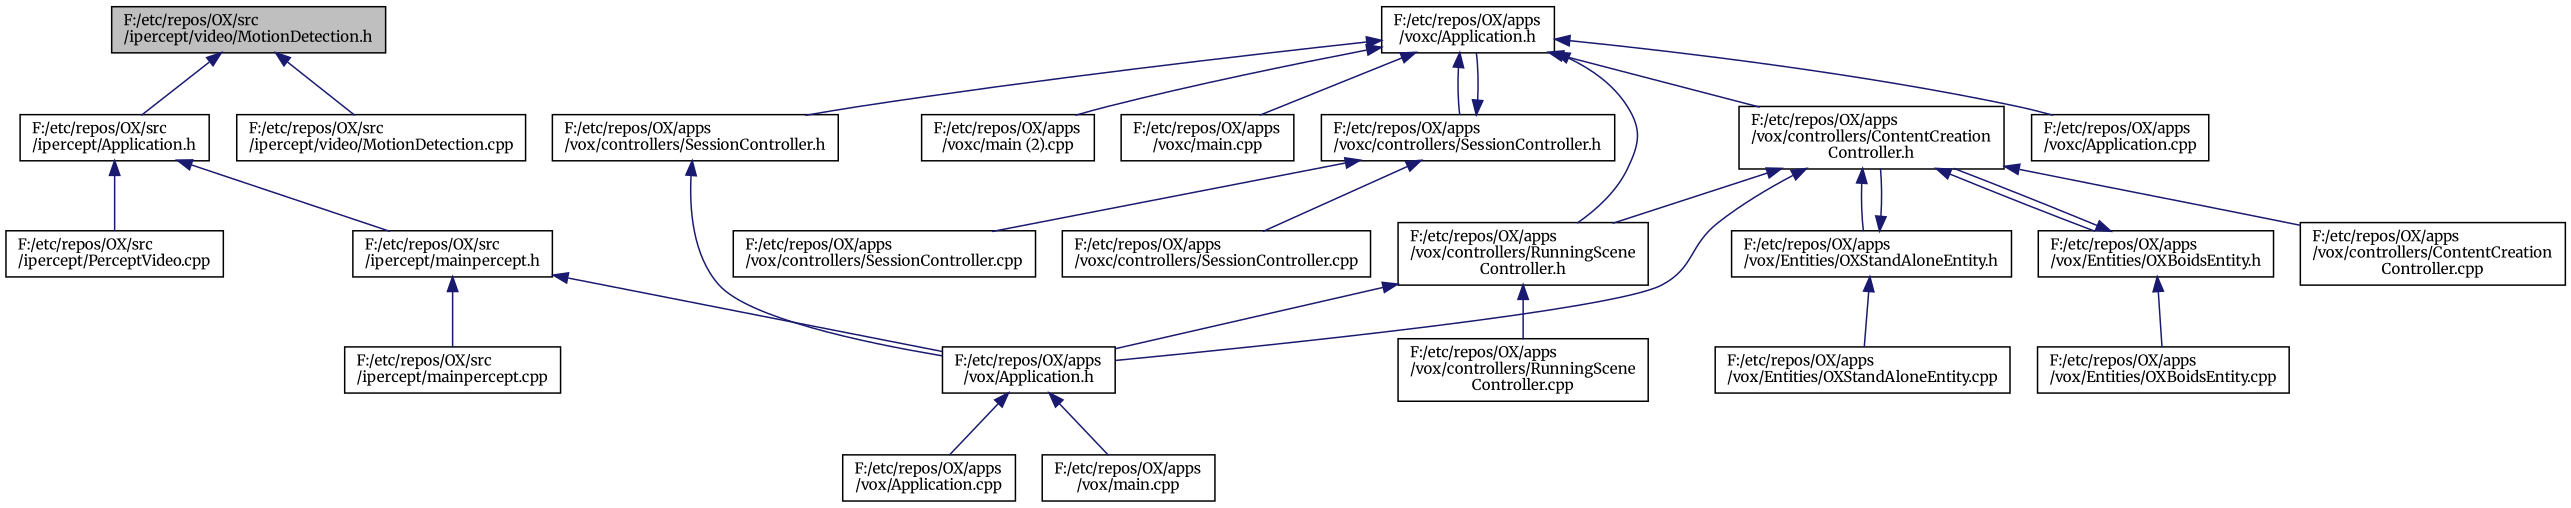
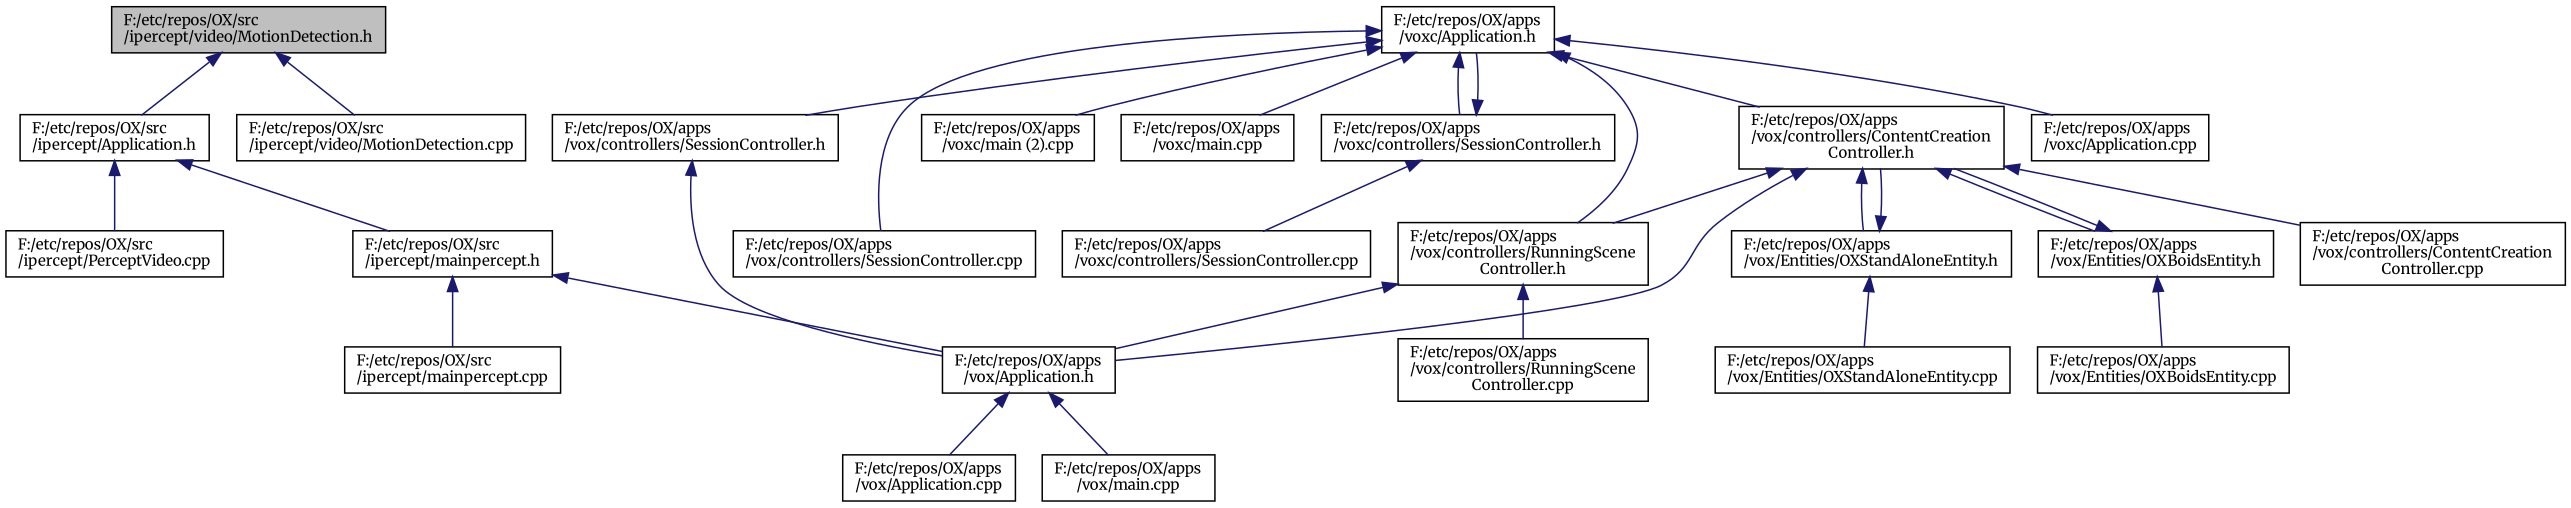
edge "F:/etc/repos/OX/apps /vox/controllers/SessionController.cpp" -> "F:/etc/repos/OX/apps /voxc/controllers/SessionController.h": now "F:/etc/repos/OX/apps /vox/controllers/SessionController.cpp" -> "F:/etc/repos/OX/apps /voxc/Application.h"
